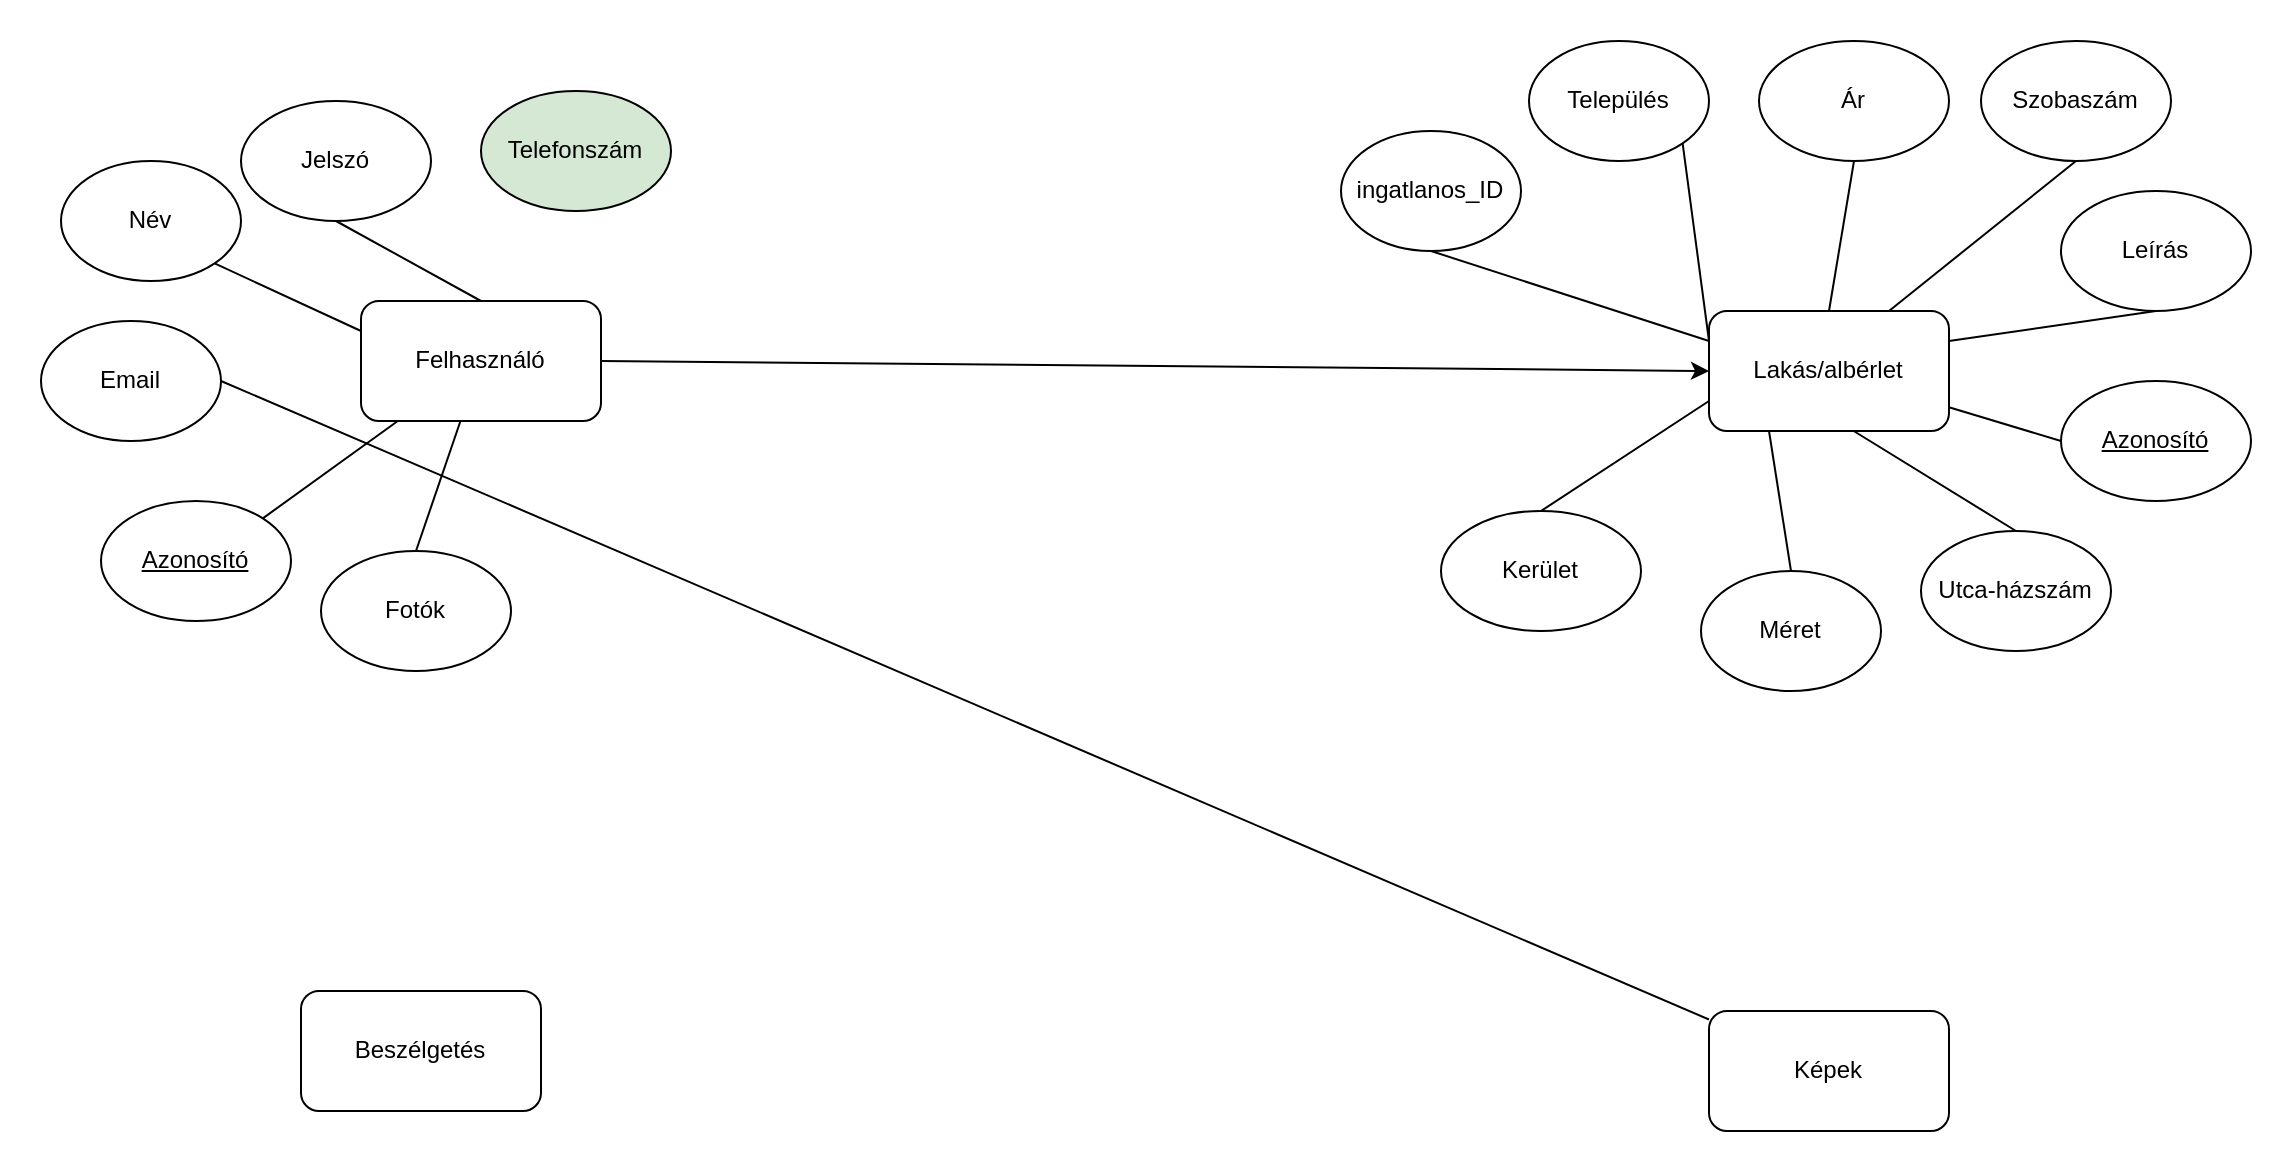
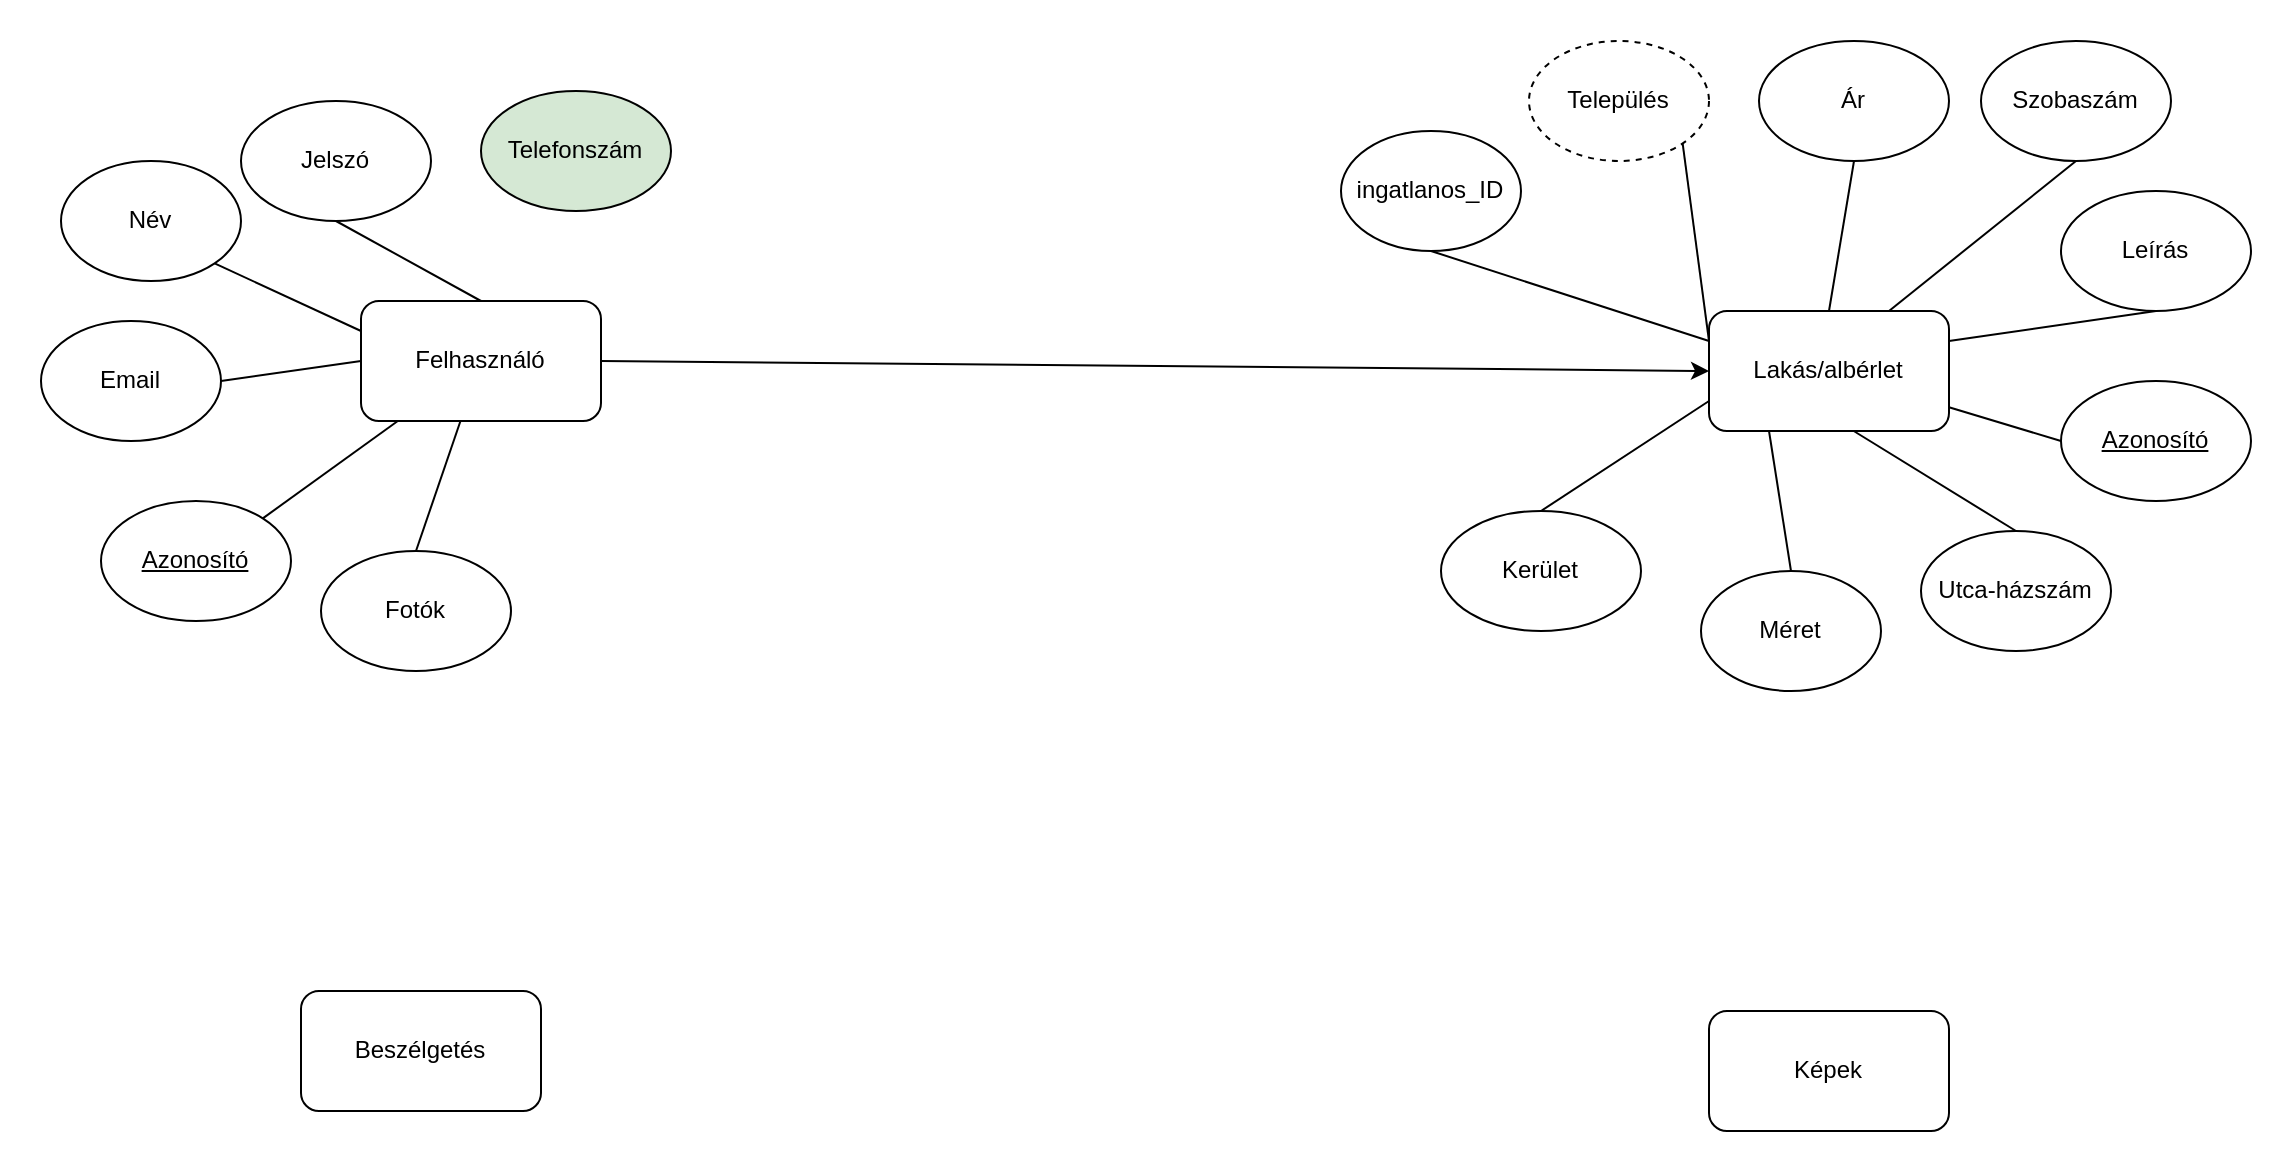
node "Település": style solid -> dashed
edge "Email" -- "Képek": now "Email" -- "Felhasználó"
